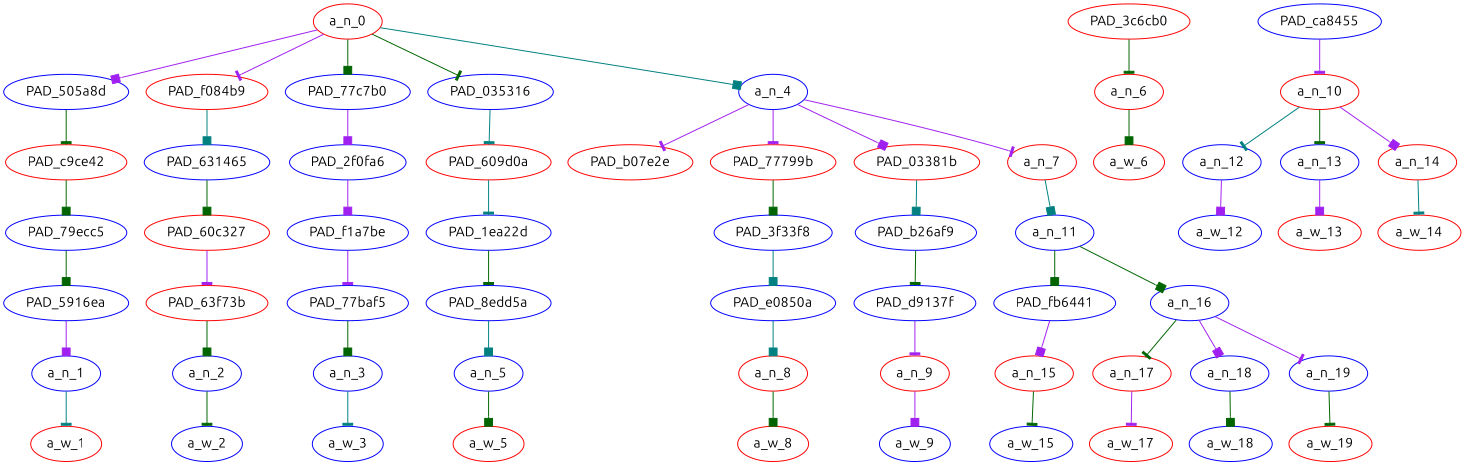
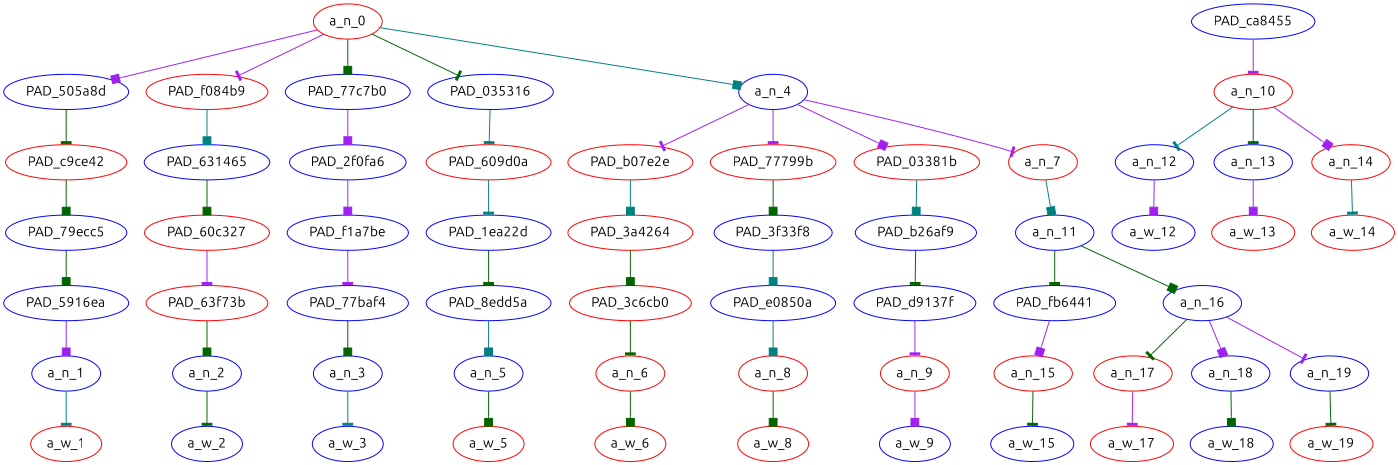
node "PAD_3a4264": added
edge "a_n_11" -> "PAD_fb6441": arrowhead box -> tee
node "PAD_77baf5": label "PAD_77baf5" -> "PAD_77baf4"
